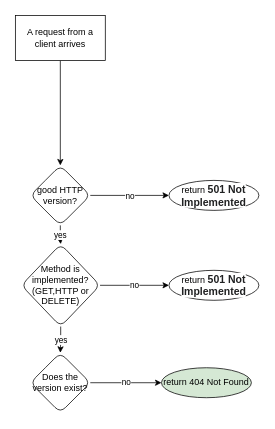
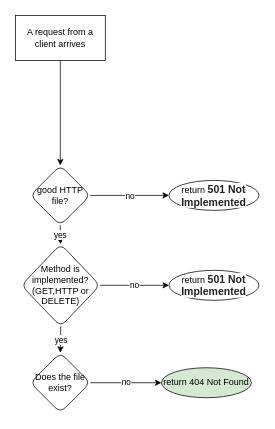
node "good HTTP version?": label "good HTTP version?" -> "good HTTP file?"
node "Does the version exist?": label "Does the version exist?" -> "Does the file exist?"
